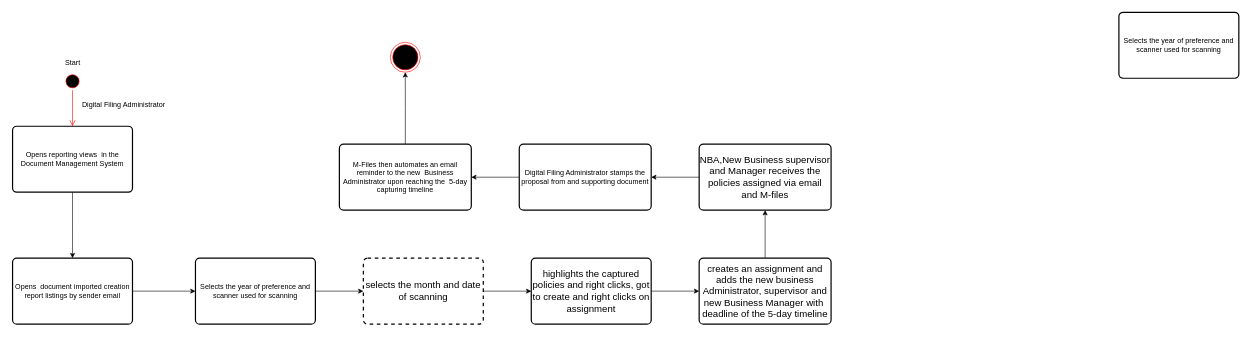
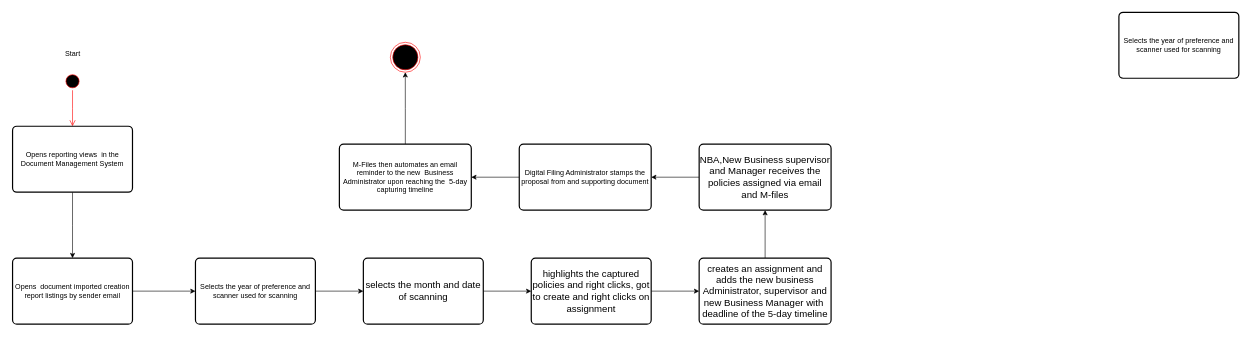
node "Start": moved (72, 63) -> (72, 54)
node "Digital Filing Administrator": removed
node "selects the month and date of scanning": style dashed -> solid
